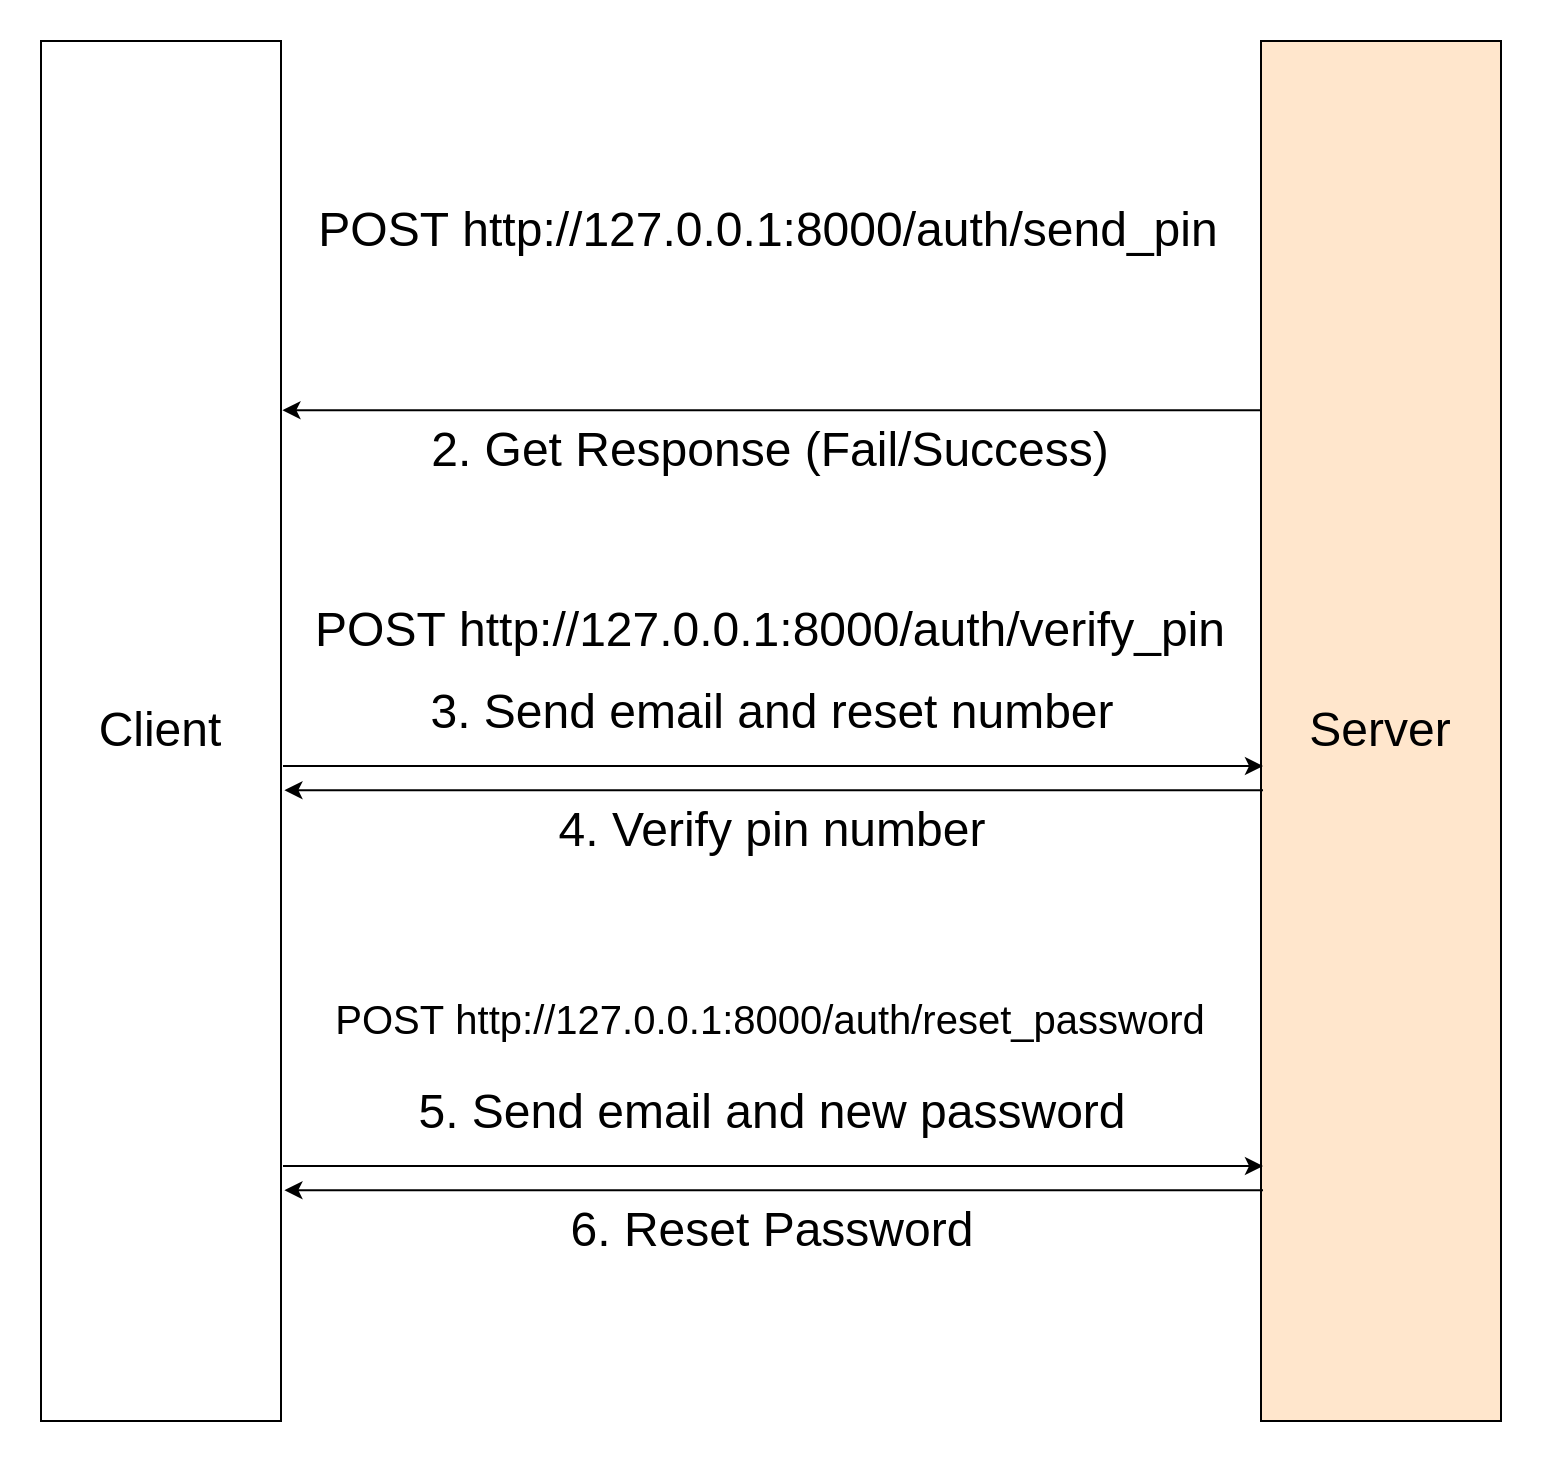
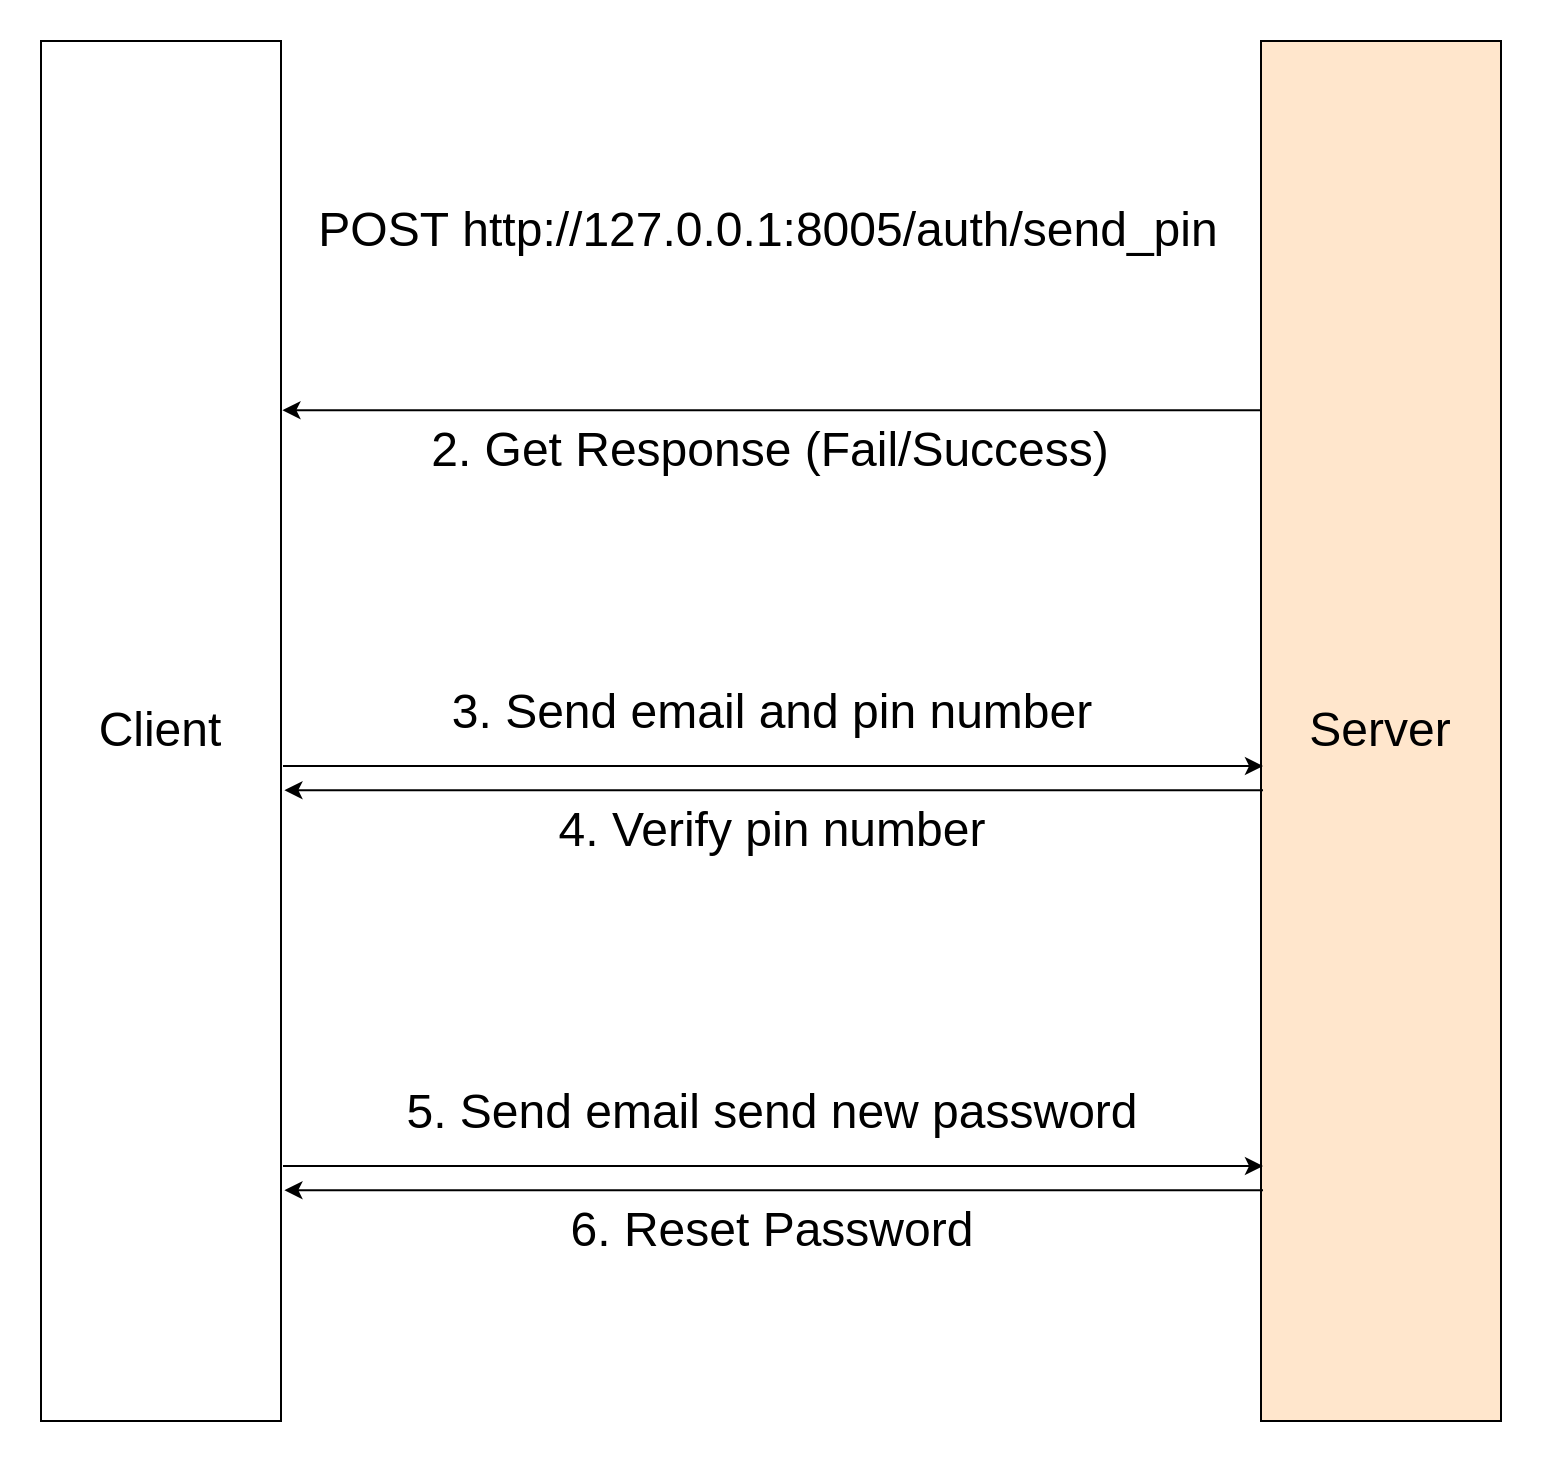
node "POST http://127.0.0.1:8000/auth/send_pin": label "POST http://127.0.0.1:8000/auth/send_pin" -> "POST http://127.0.0.1:8005/auth/send_pin"
node "POST http://127.0.0.1:8000/auth/verify_pin": removed
node "3. Send email and reset number": label "3. Send email and reset number" -> "3. Send email and pin number"
node "POST http://127.0.0.1:8000/auth/reset_password": removed
node "5. Send email and new password": label "5. Send email and new password" -> "5. Send email send new password"
